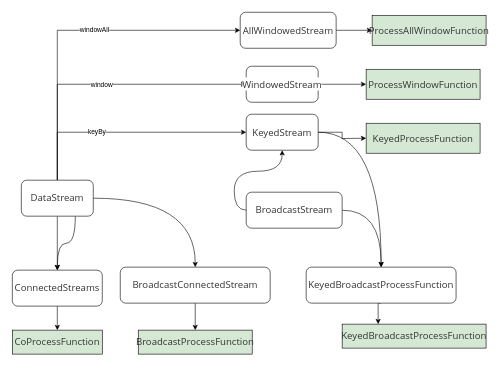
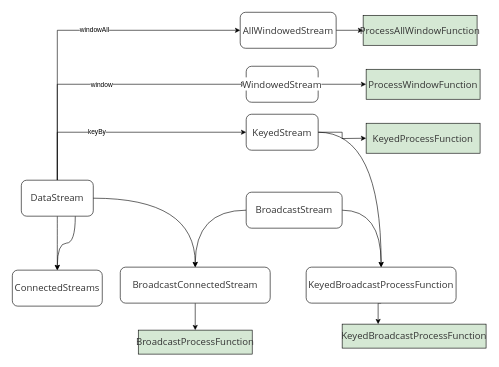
node "ProcessAllWindowFunction": moved (429, 30) -> (420, 30)
edge "BroadcastStream" -> "KeyedStream": now "BroadcastStream" -> "BroadcastConnectedStream"
edge "ConnectedStreams" -> "CoProcessFunction": removed
node "CoProcessFunction": removed
